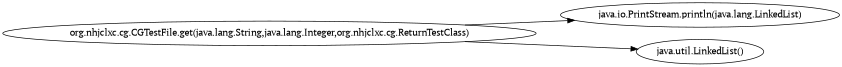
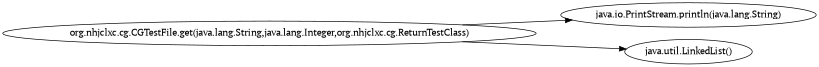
node "java.io.PrintStream.println(java.lang.LinkedList)": label "java.io.PrintStream.println(java.lang.LinkedList)" -> "java.io.PrintStream.println(java.lang.String)"
